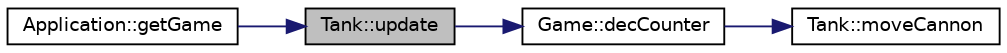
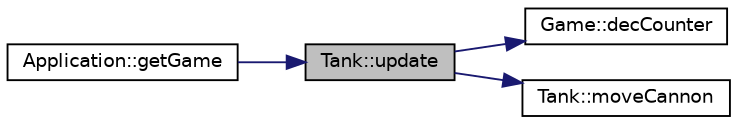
edge "Game::decCounter" -> "Tank::moveCannon": now "Tank::update" -> "Tank::moveCannon"
